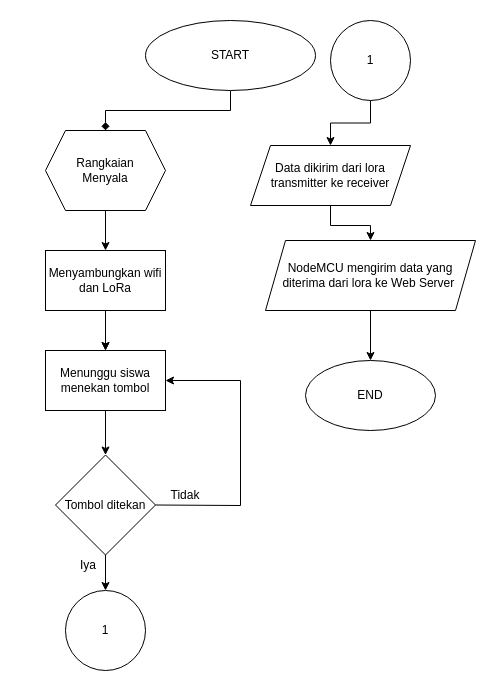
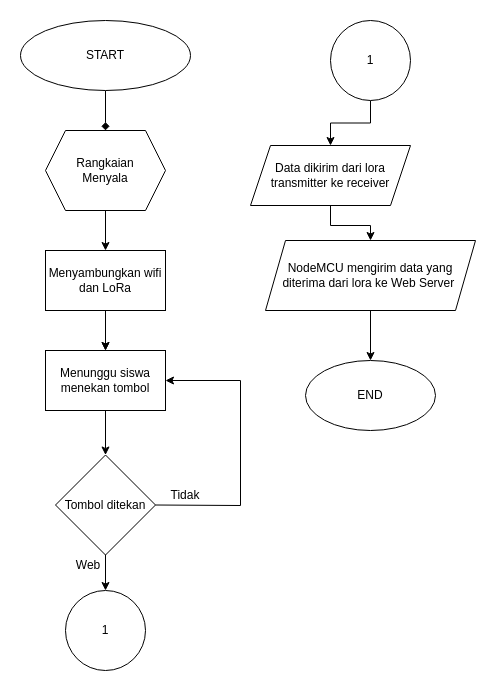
node "START": moved (231, 56) -> (106, 56)
node "Iya": label "Iya" -> "Web"
